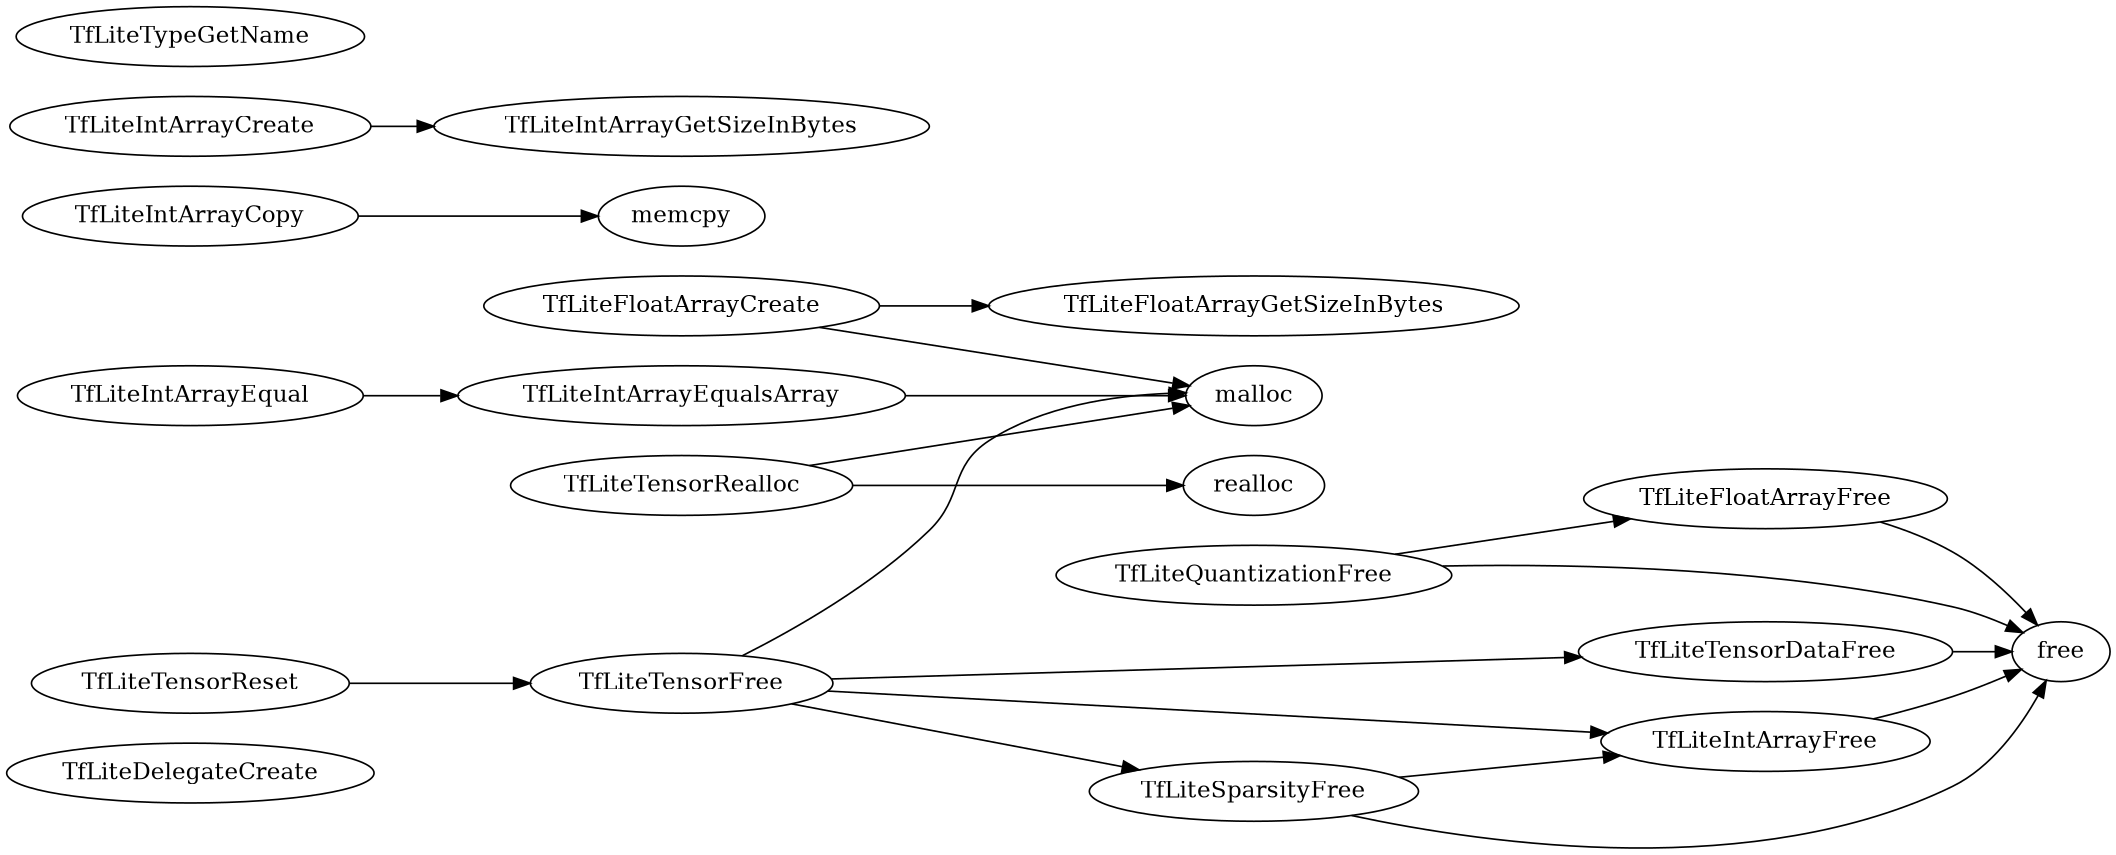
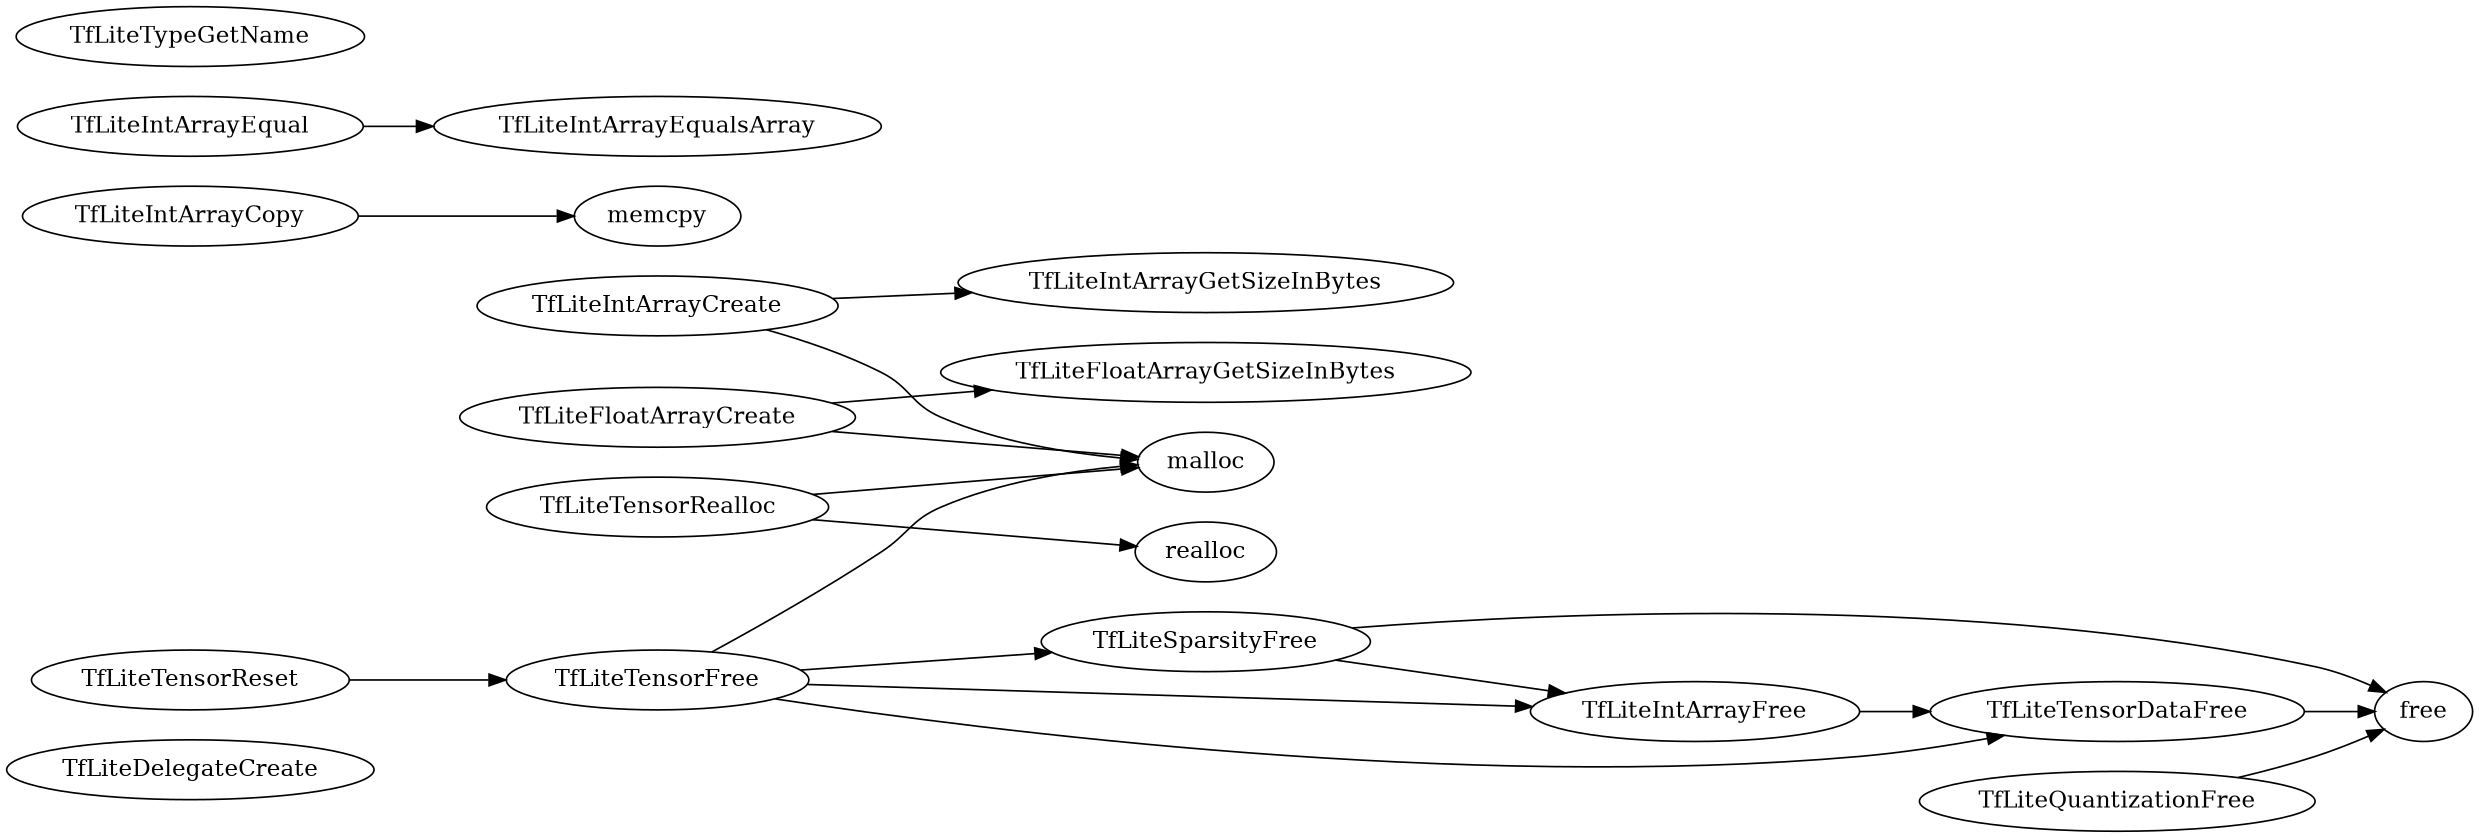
edge "TfLiteIntArrayEqualsArray" -> "malloc": now "TfLiteIntArrayCreate" -> "malloc"
node "TfLiteFloatArrayFree": removed
edge "TfLiteIntArrayFree" -> "free": now "TfLiteIntArrayFree" -> "TfLiteTensorDataFree"
